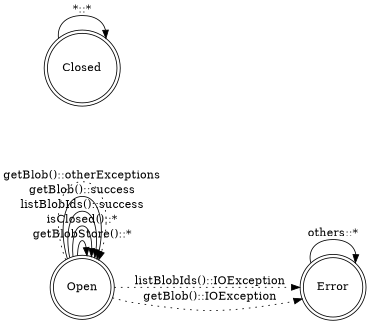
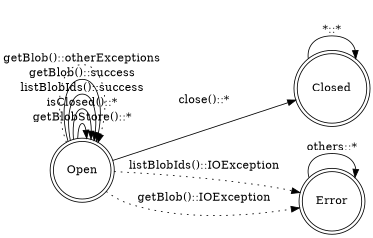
edge "Open" -> "Closed": added, label "close()::*"
